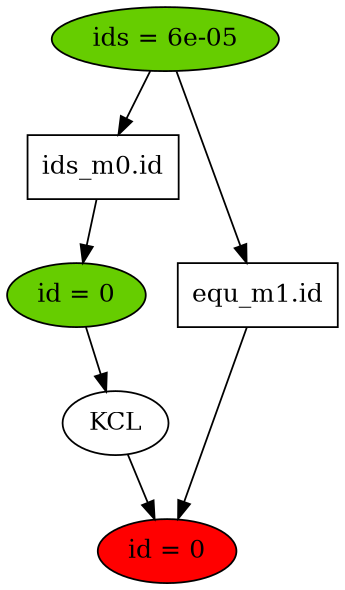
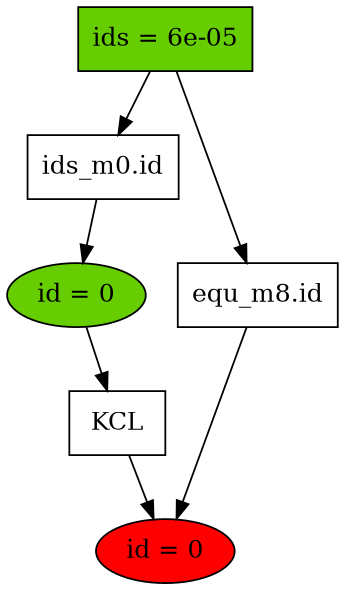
node "ids = 6e-05": shape ellipse -> box
node "equ_m1.id": label "equ_m1.id" -> "equ_m8.id"
node "KCL": shape ellipse -> box
